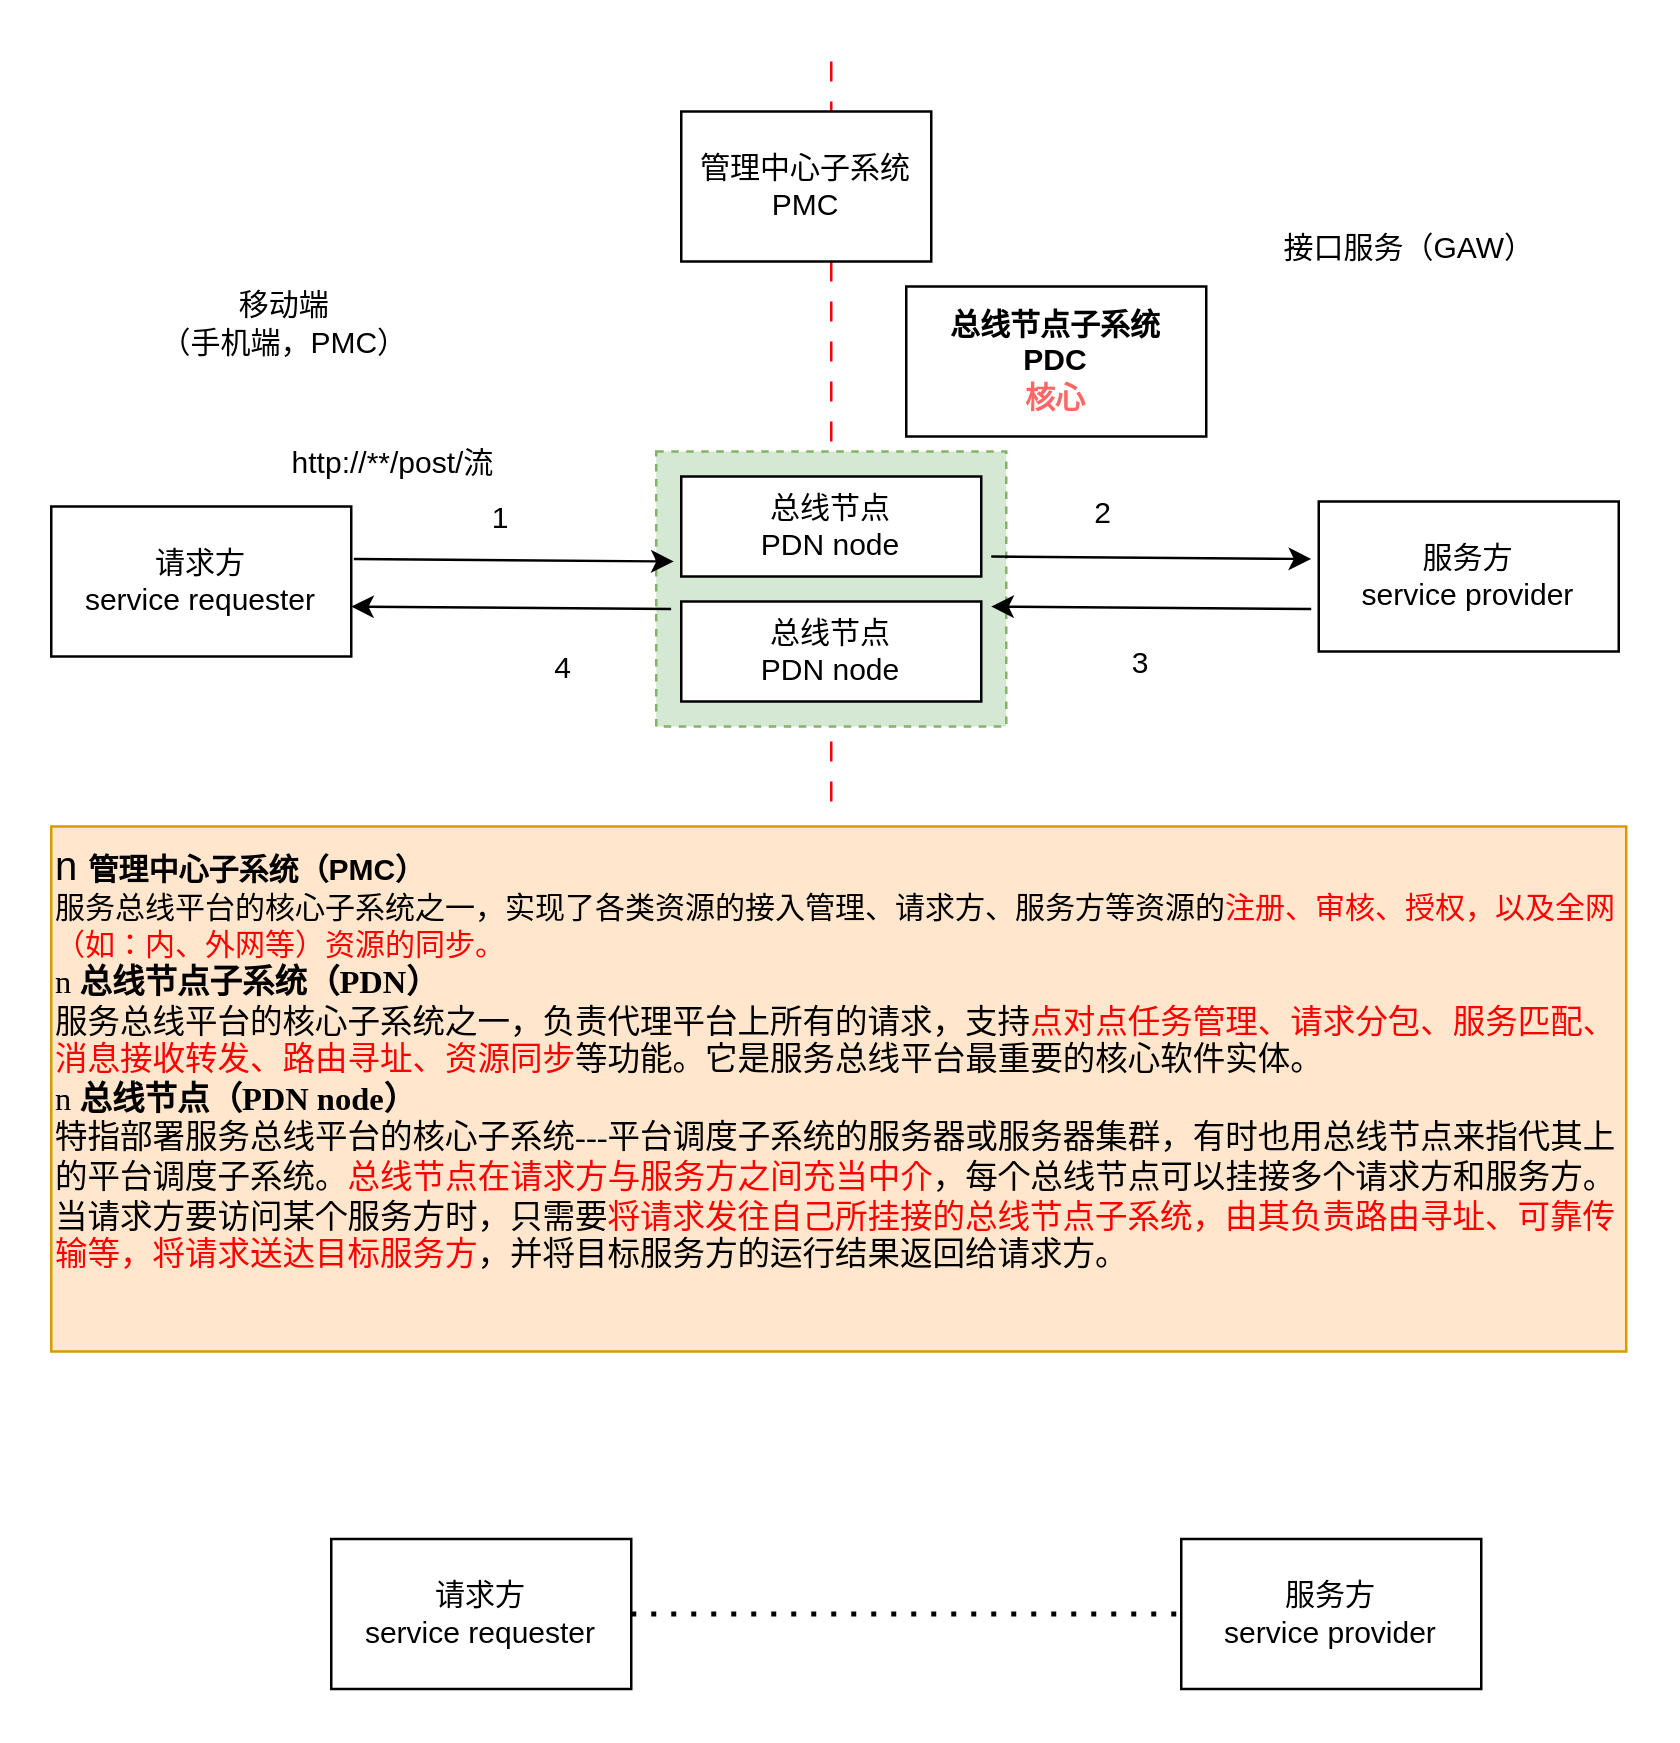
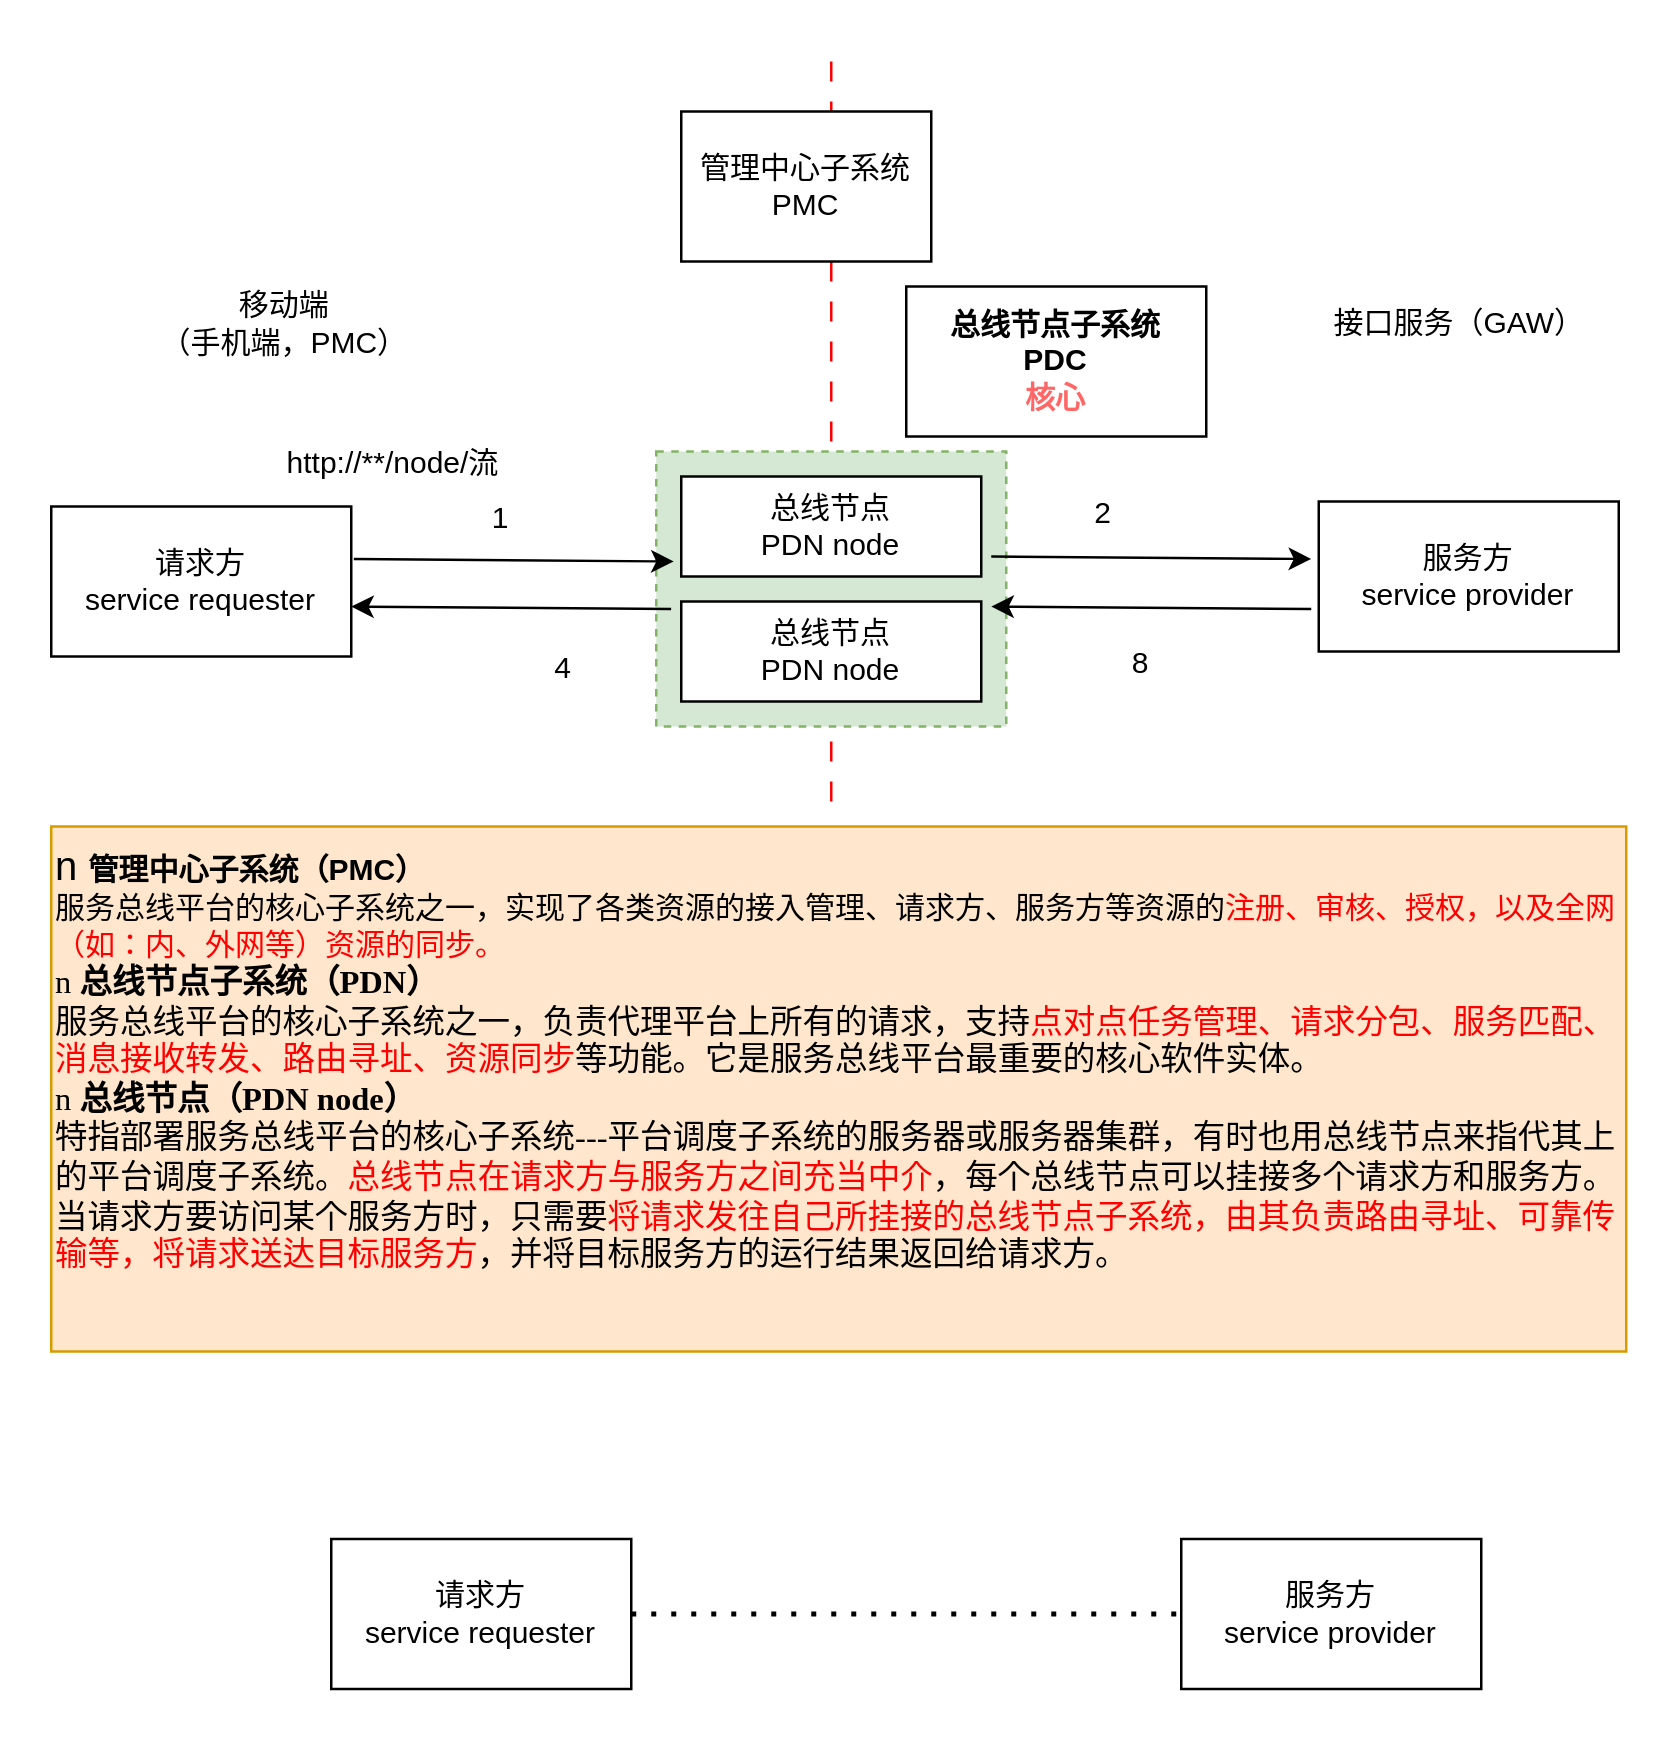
node "接口服务（GAW）": moved (1410, 249) -> (1460, 324)
node "http://**/post/流": label "http://**/post/流" -> "http://**/node/流"
node "3": label "3" -> "8"
